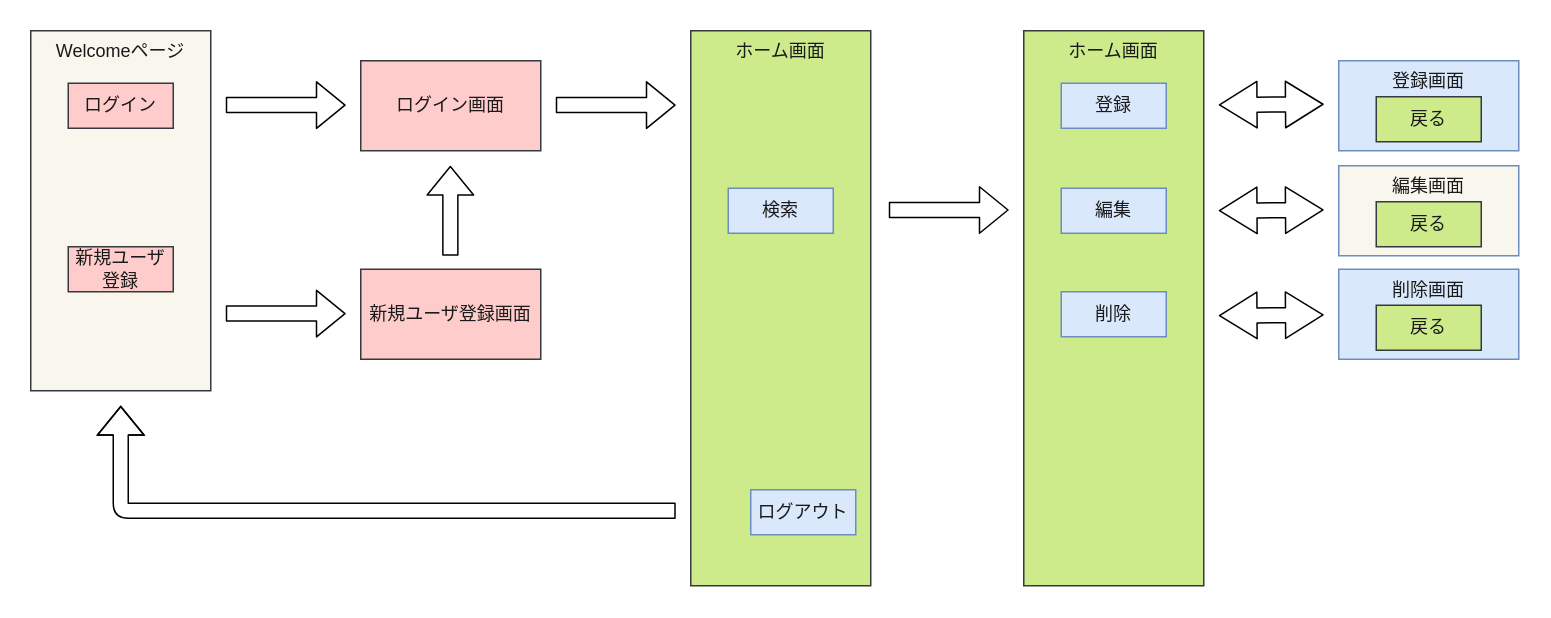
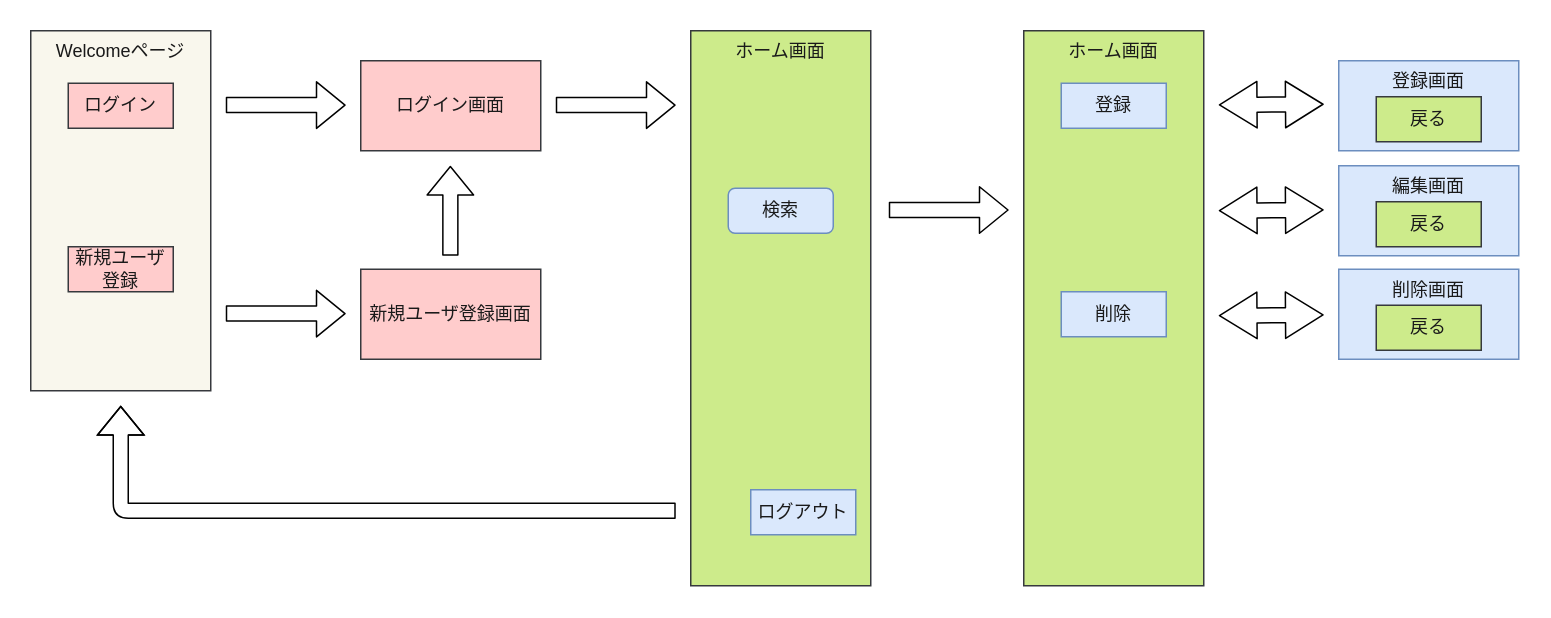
node "編集画面": fillcolor #f9f7ed -> #dae8fc
node "検索": shape rectangle -> rounded rectangle
node "編集": removed
